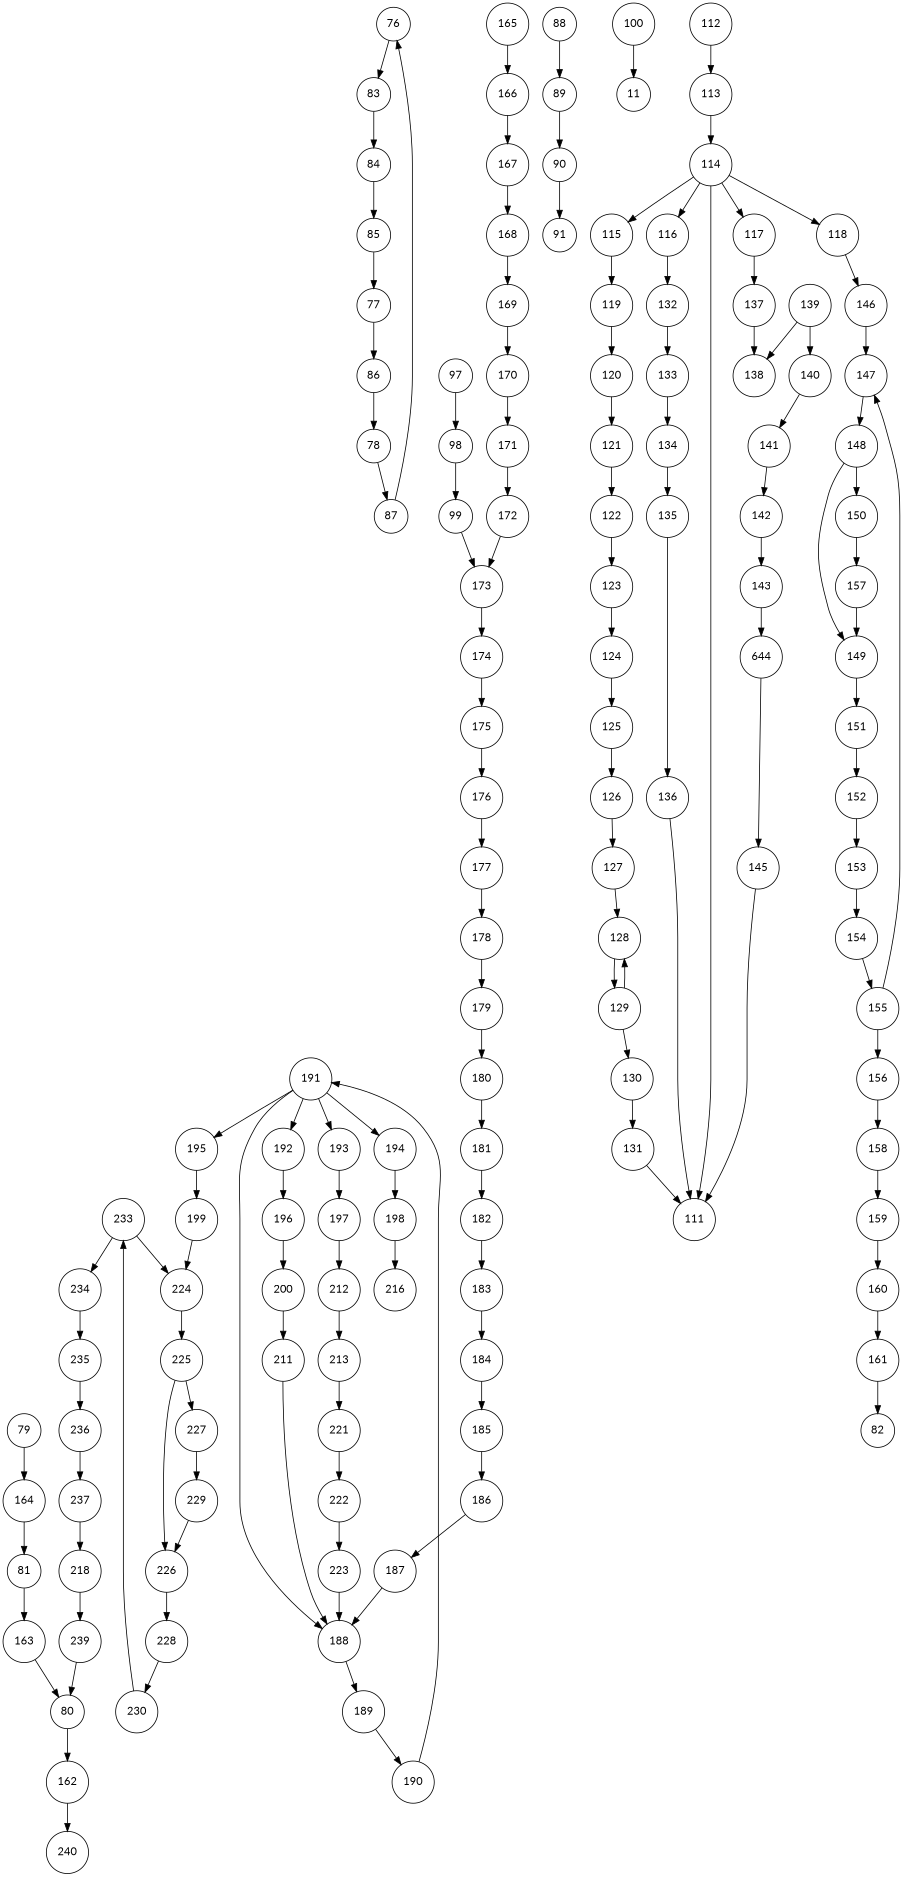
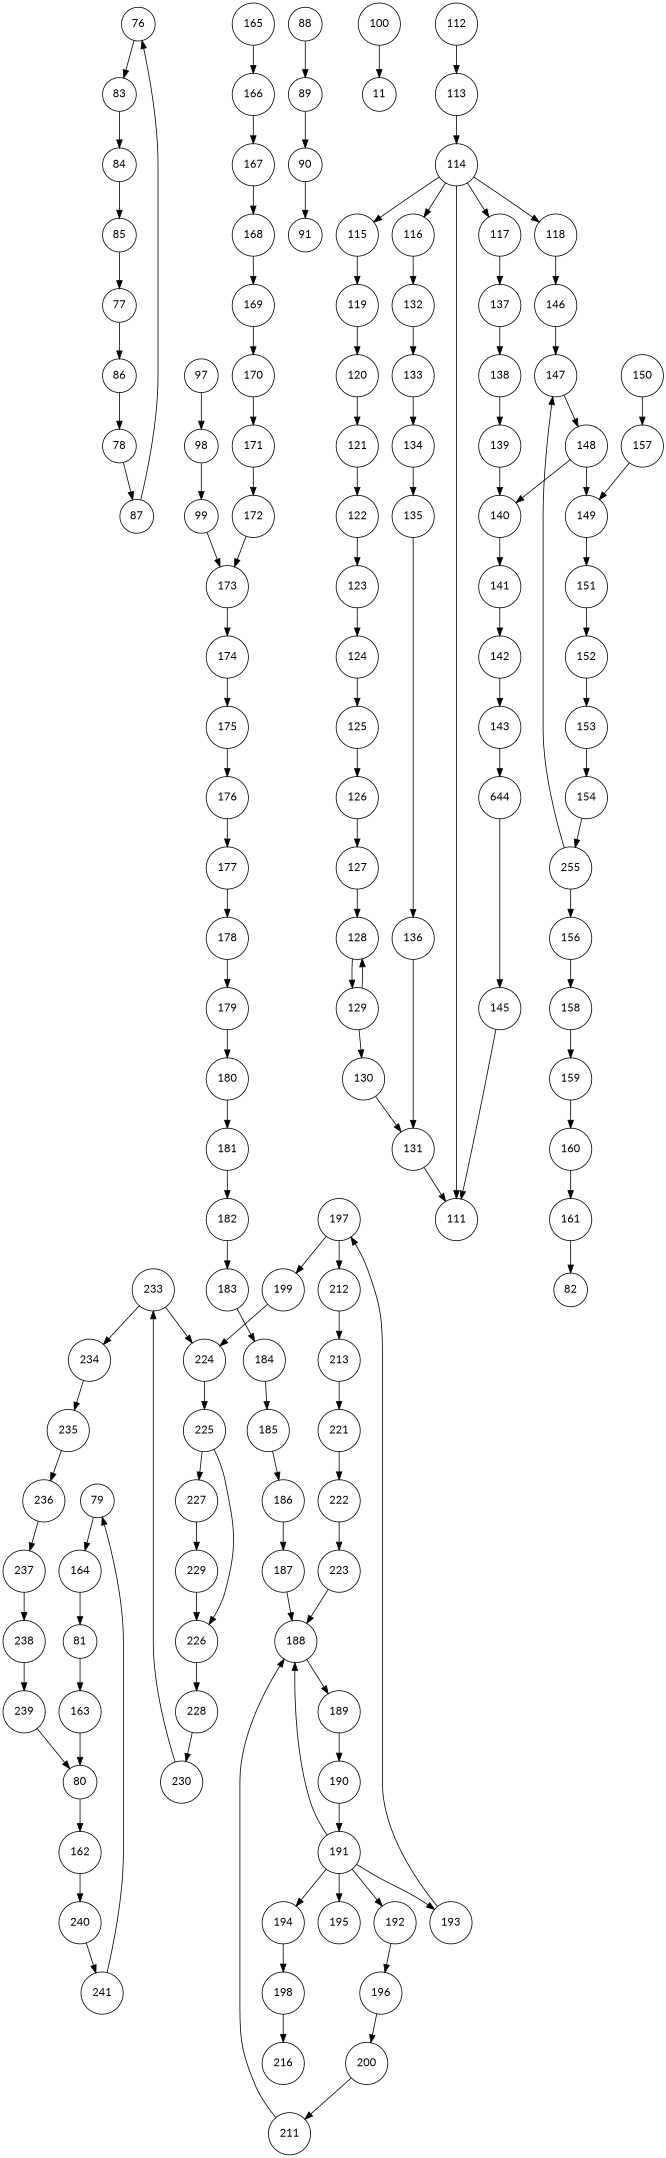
edge "139" -> "138": reversed
edge "148" -> "150": now "148" -> "140"
edge "136" -> "111": now "136" -> "131"
node "155": label "155" -> "255"
edge "195" -> "199": now "197" -> "199"
node "218": label "218" -> "238"
node "241": added
